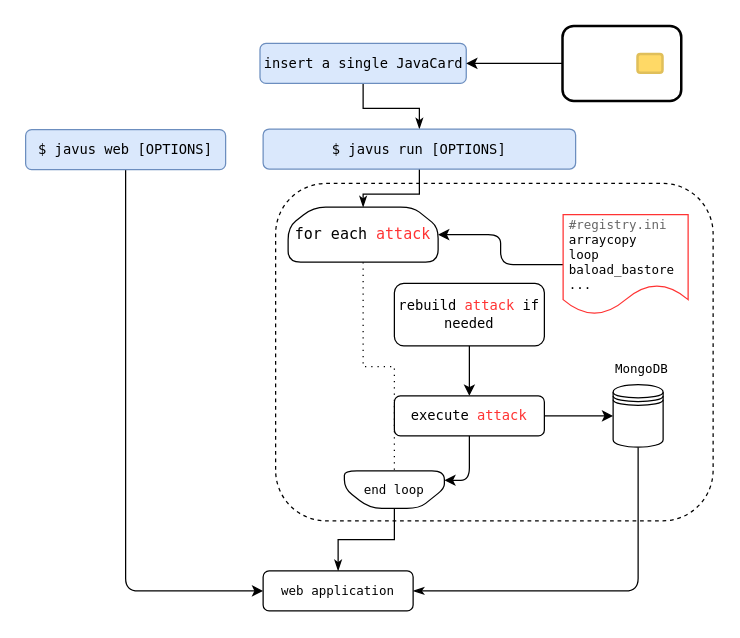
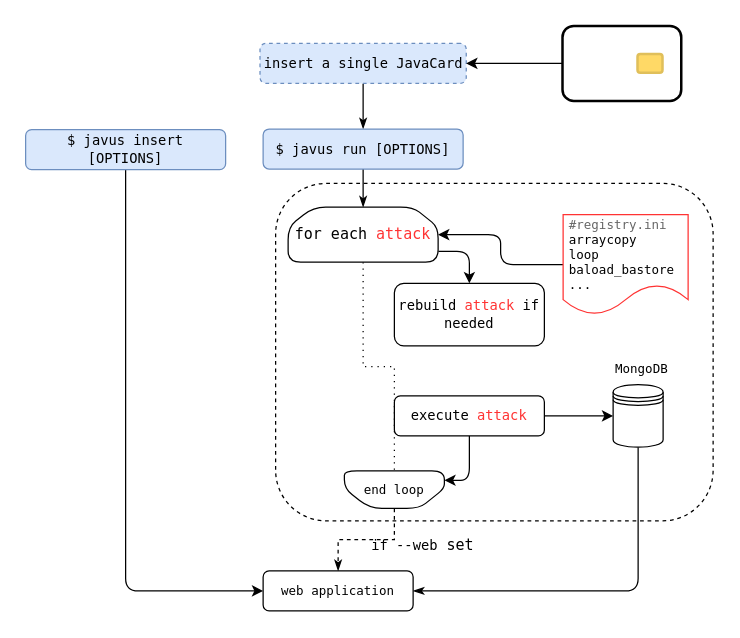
node "insert a single JavaCard": style solid -> dashed
node "$ javus web [OPTIONS]": label "$ javus web [OPTIONS]" -> "$ javus insert [OPTIONS]"
node "$ javus run [OPTIONS]": size 313x40 -> 200x40
edge "for each attack" -> "rebuild attack if needed": added
edge "rebuild attack if needed" -> "execute attack": removed
edge "end loop" -> "web application": style solid -> dashed
node "if --web set": added
